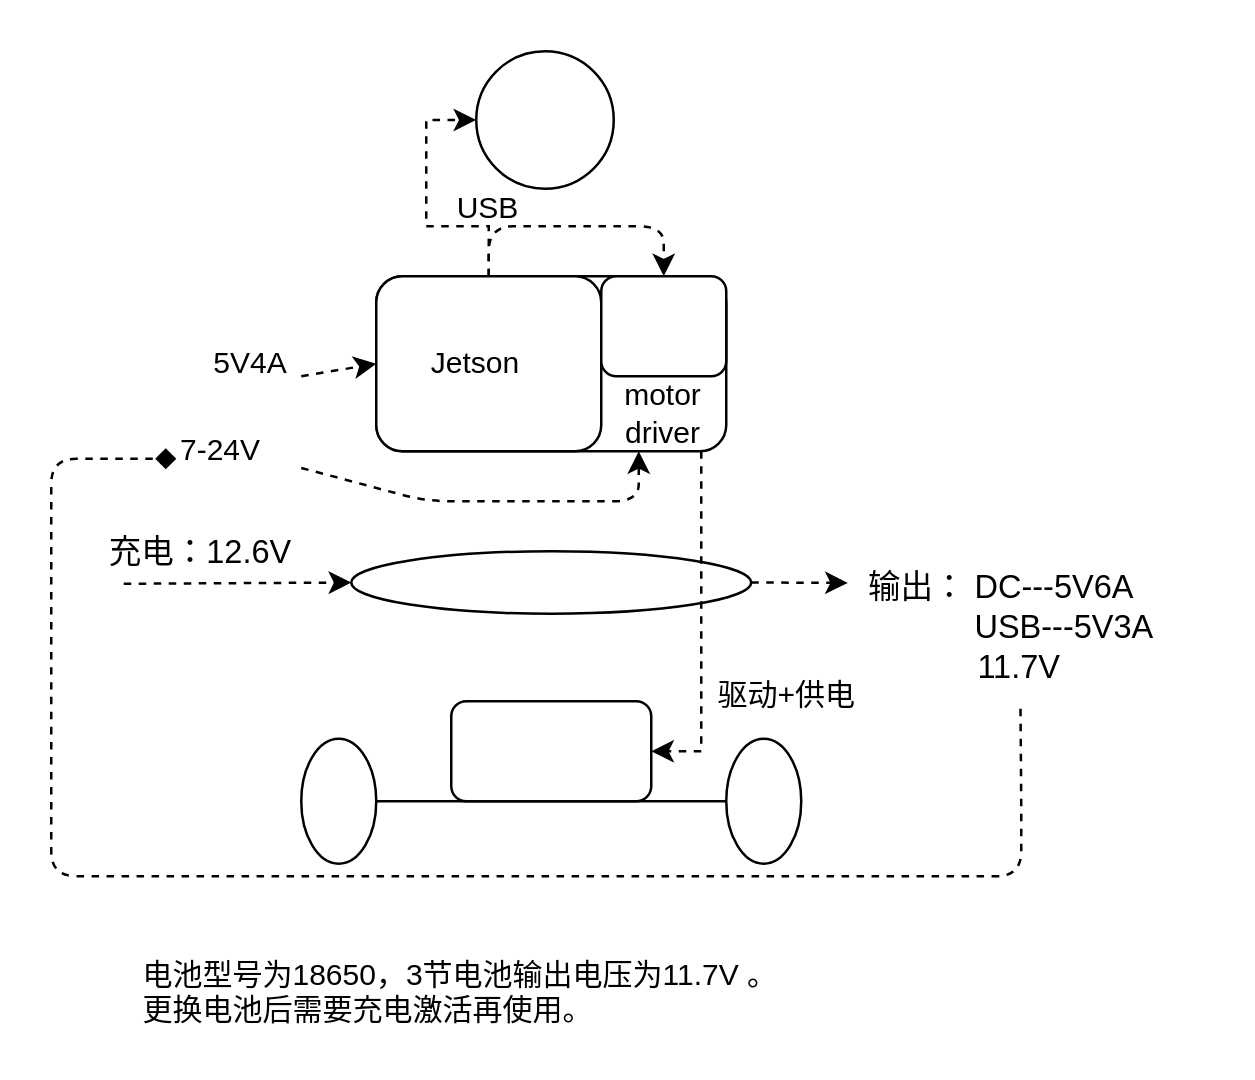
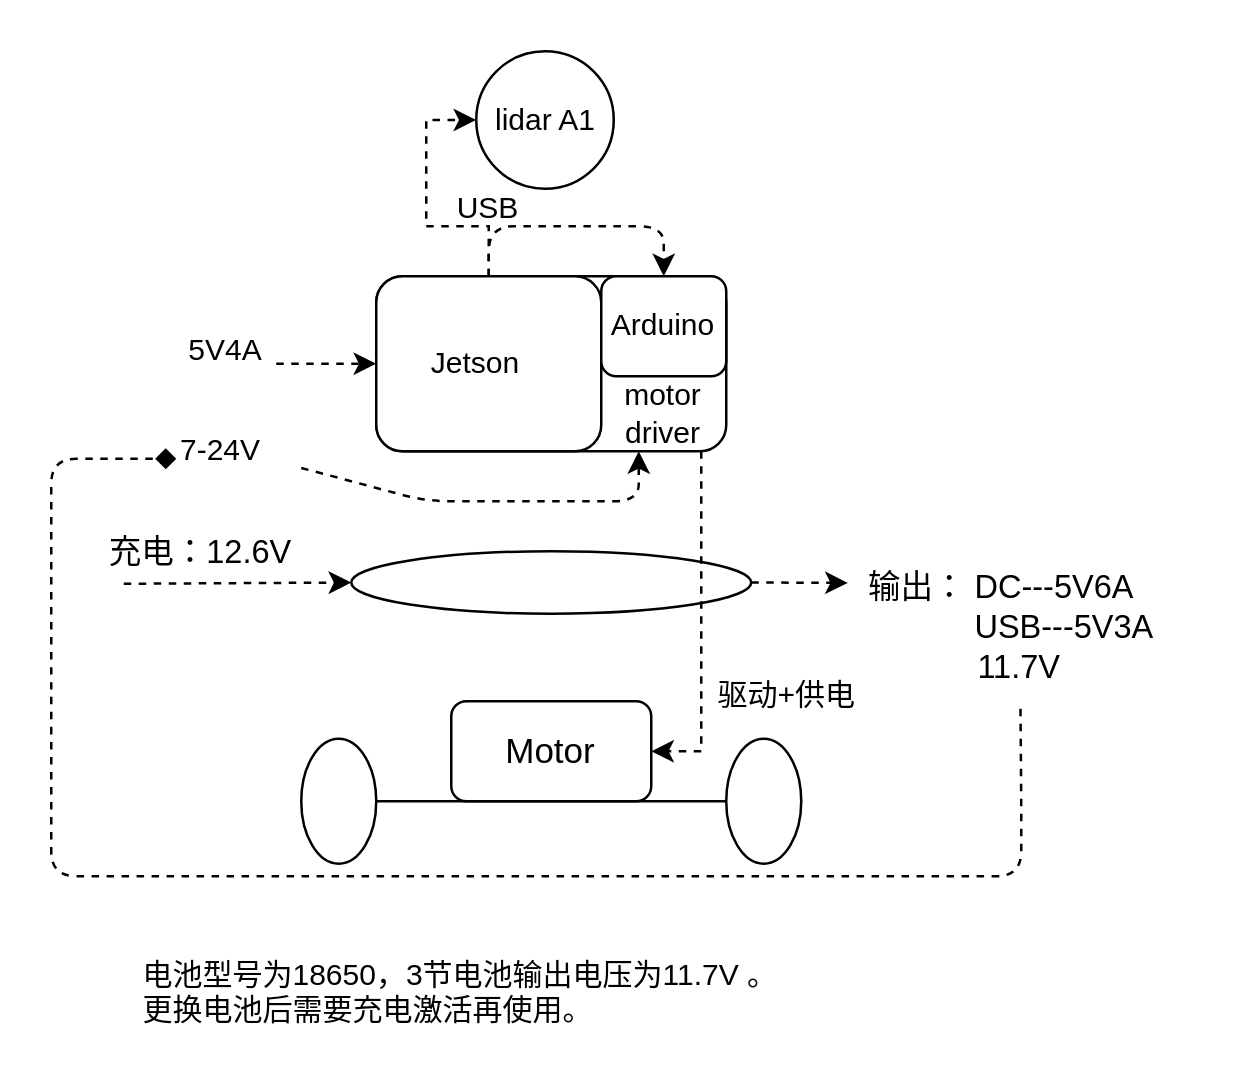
node "lidar A1": added
node "Arduino": added
node "5V4A": moved (251, 364) -> (226, 351)
node "Motor": added
